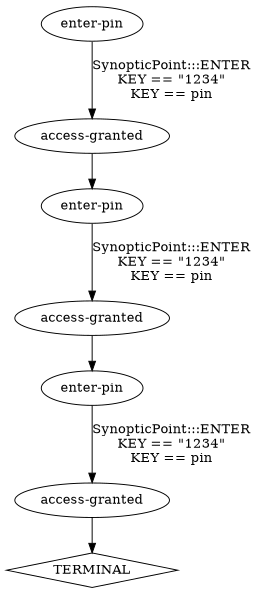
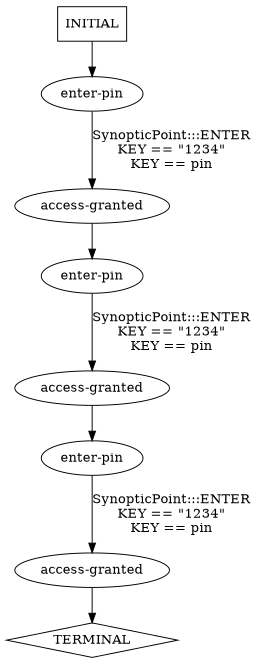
node "INITIAL": added
